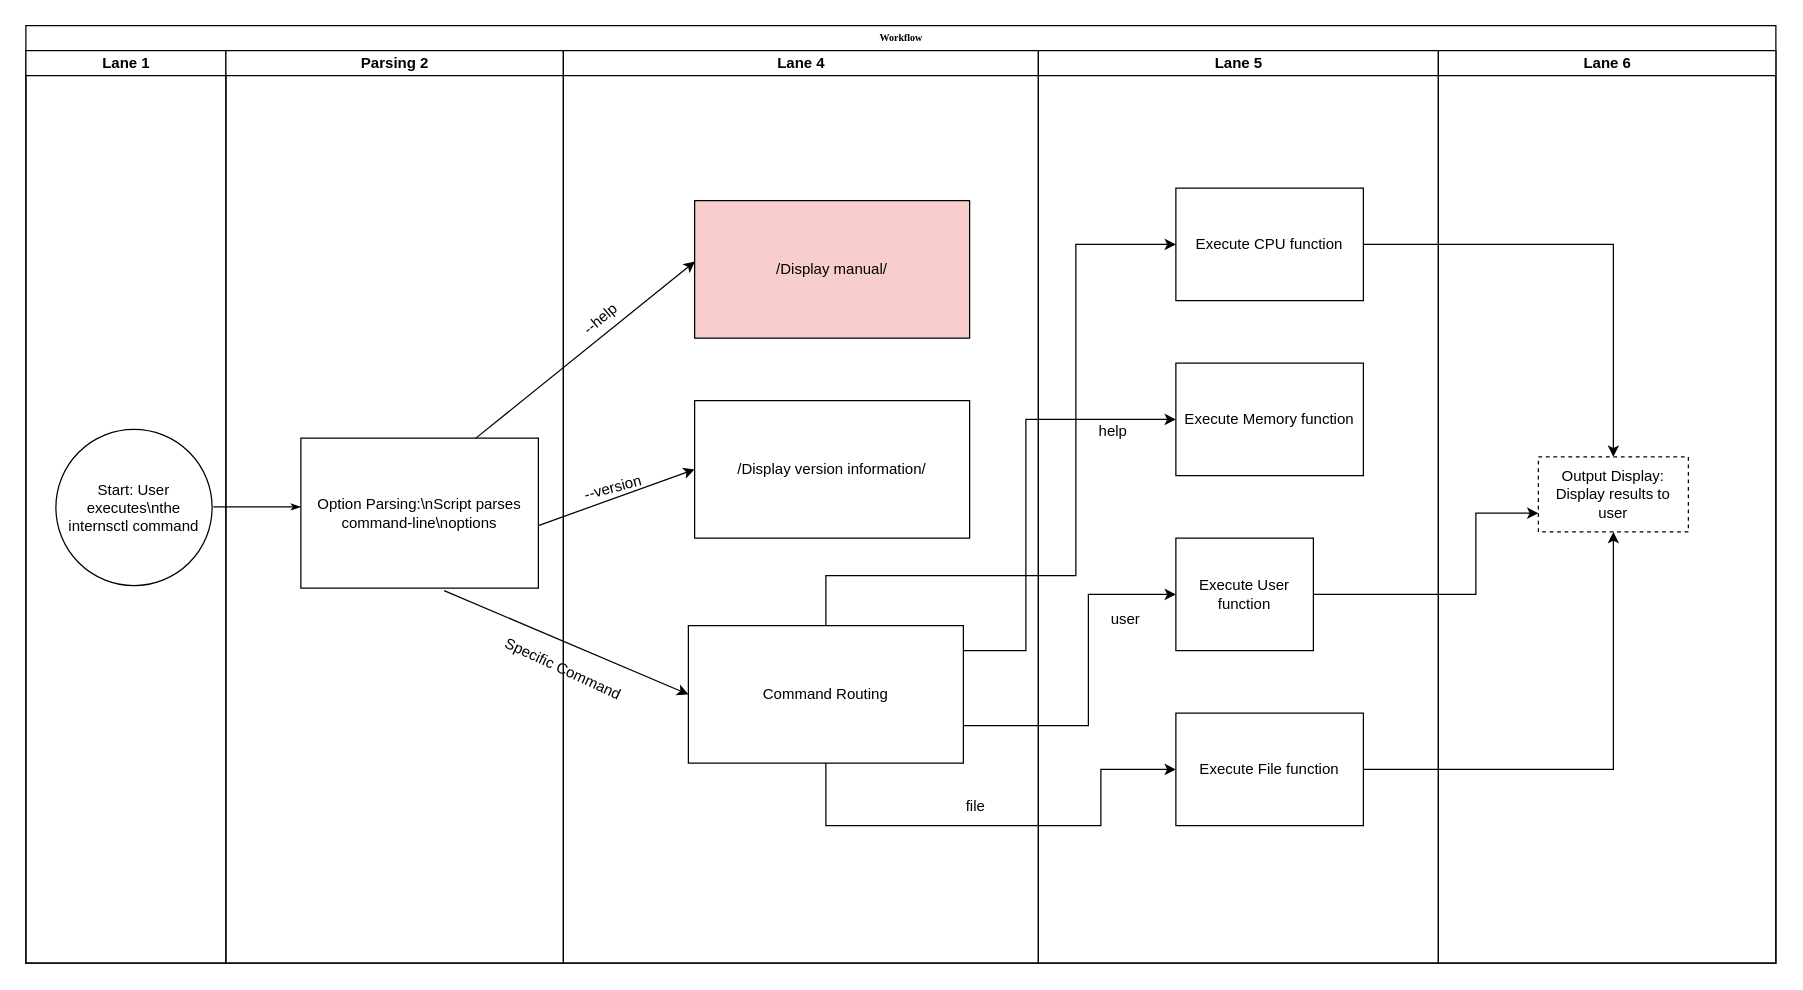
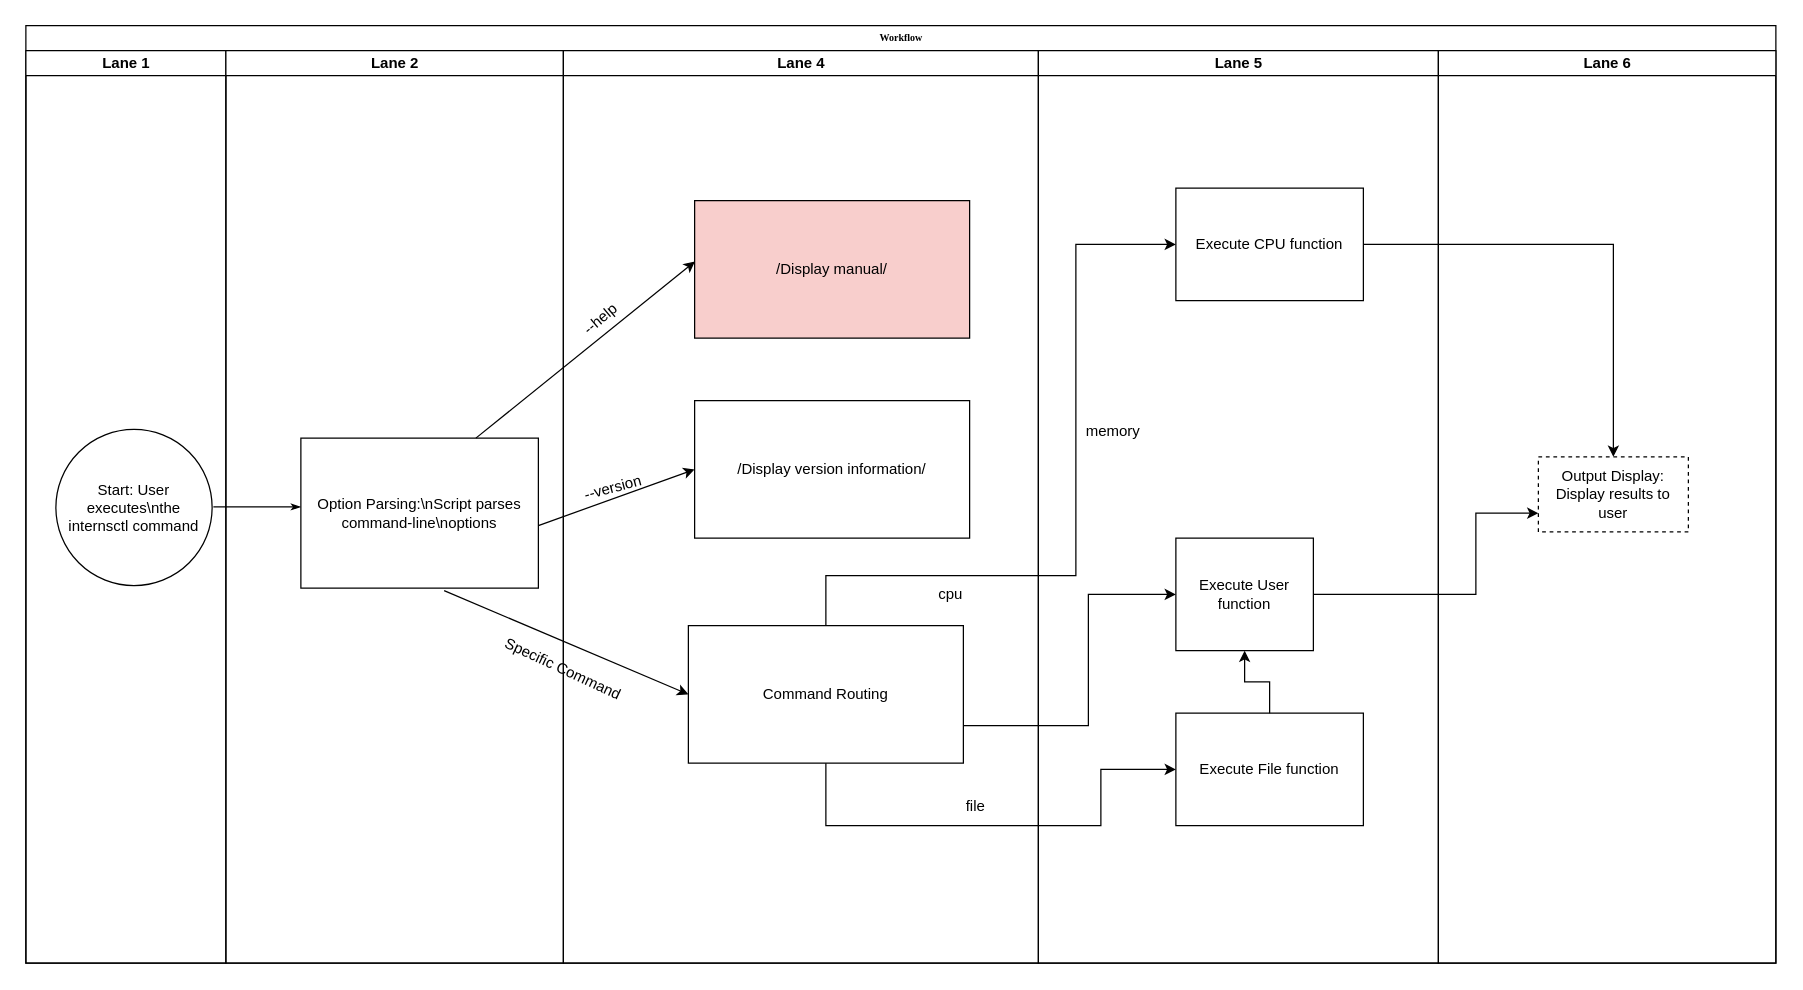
node "Parsing 2": label "Parsing 2" -> "Lane 2"
node "Execute Memory function": removed
node "help": label "help" -> "memory"
edge "Command Routing" -> "Execute Memory function": removed
node "cpu": added
node "user": removed
edge "Execute File function" -> "Output Display: Display results to user": now "Execute File function" -> "Execute User function"
